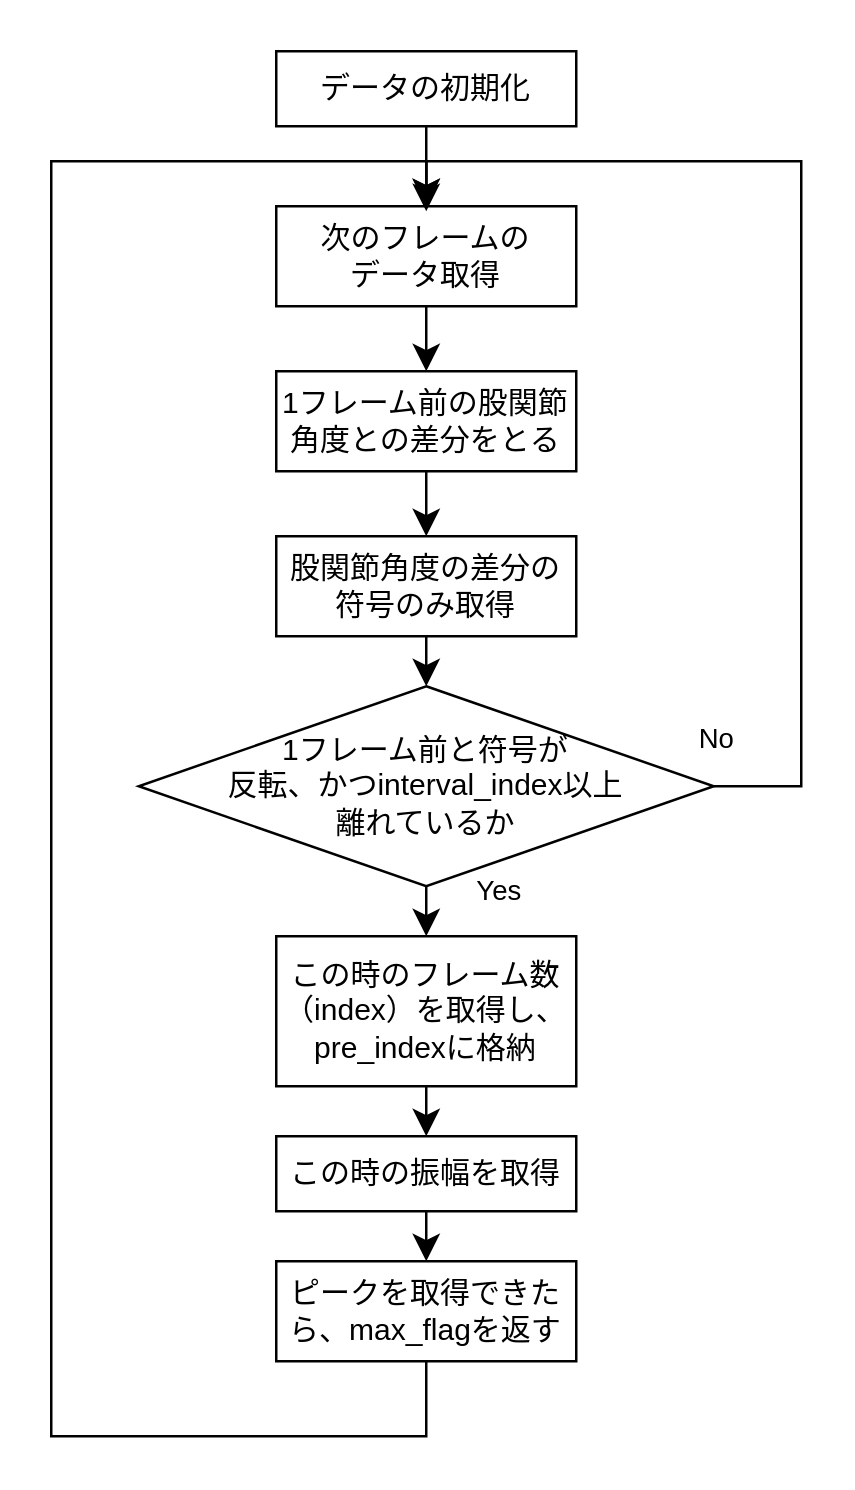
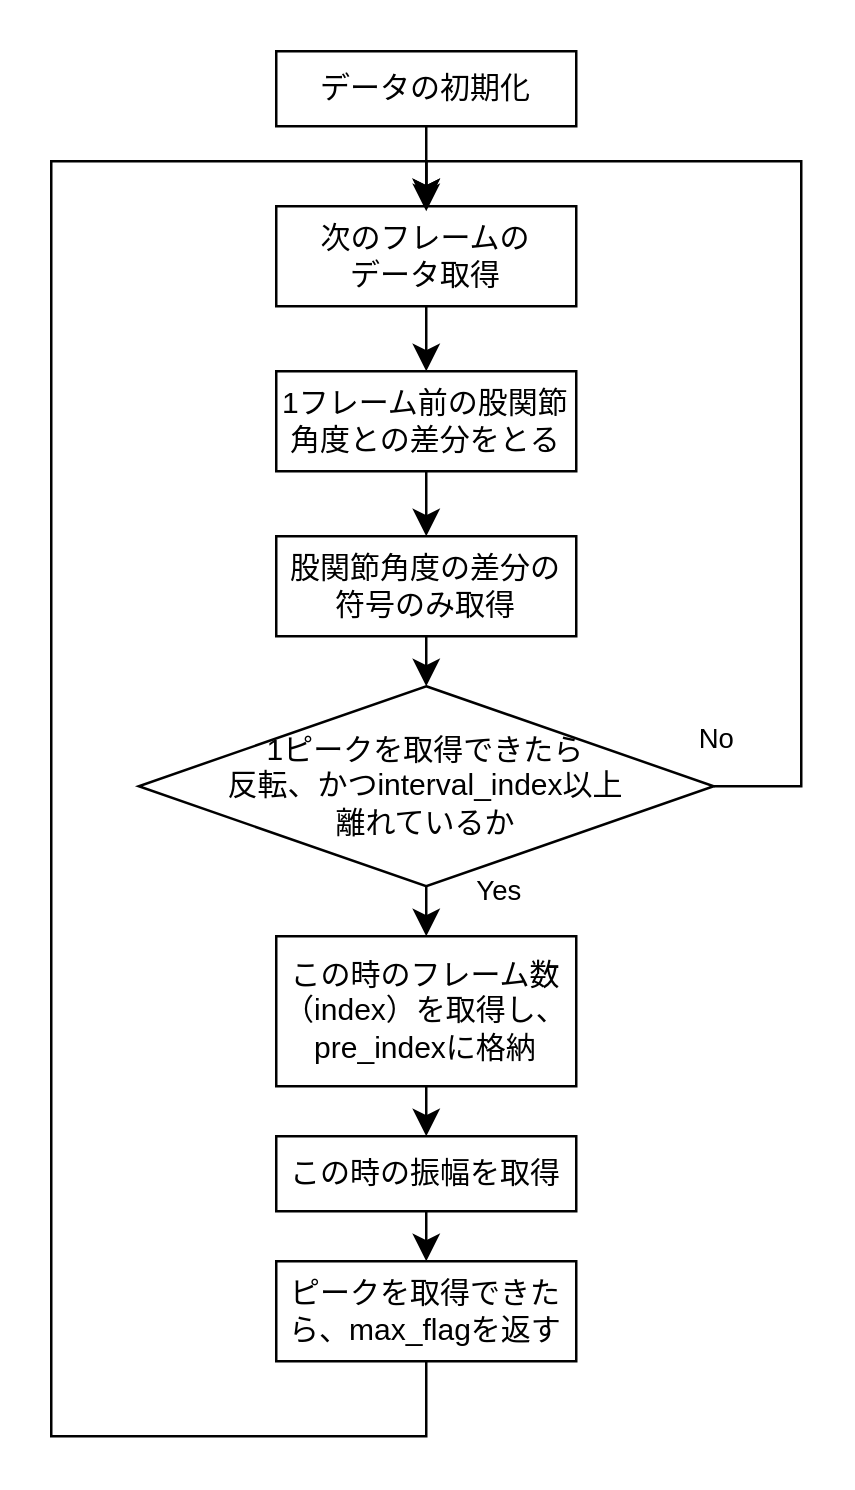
node "1フレーム前と符号が 反転、かつinterval_index以上 離れているか": label "1フレーム前と符号が 反転、かつinterval_index以上 離れているか" -> "1ピークを取得できたら 反転、かつinterval_index以上 離れているか"
